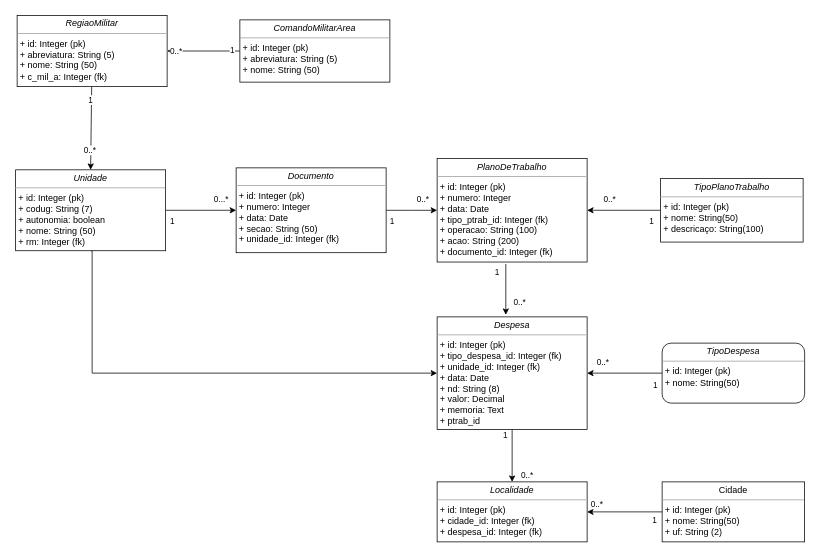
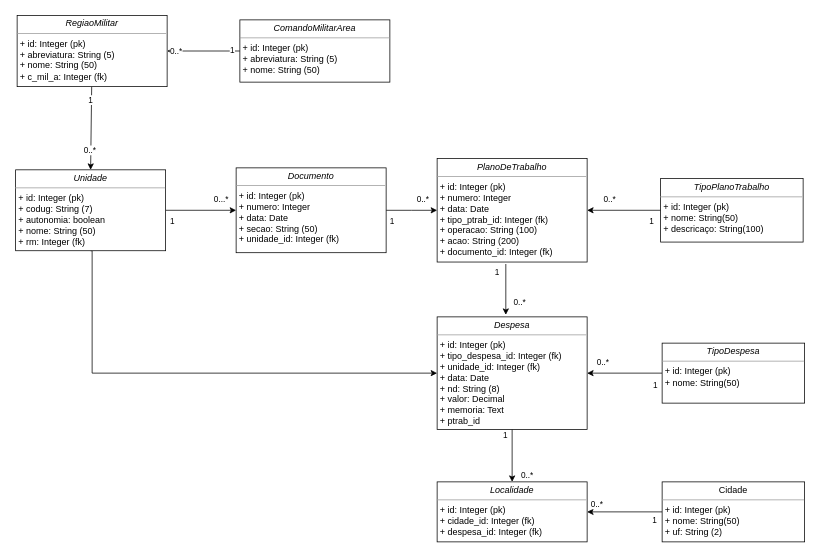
node "TipoDespesa + id: Integer (pk) + nome: String(50)": shape rounded rectangle -> rectangle
